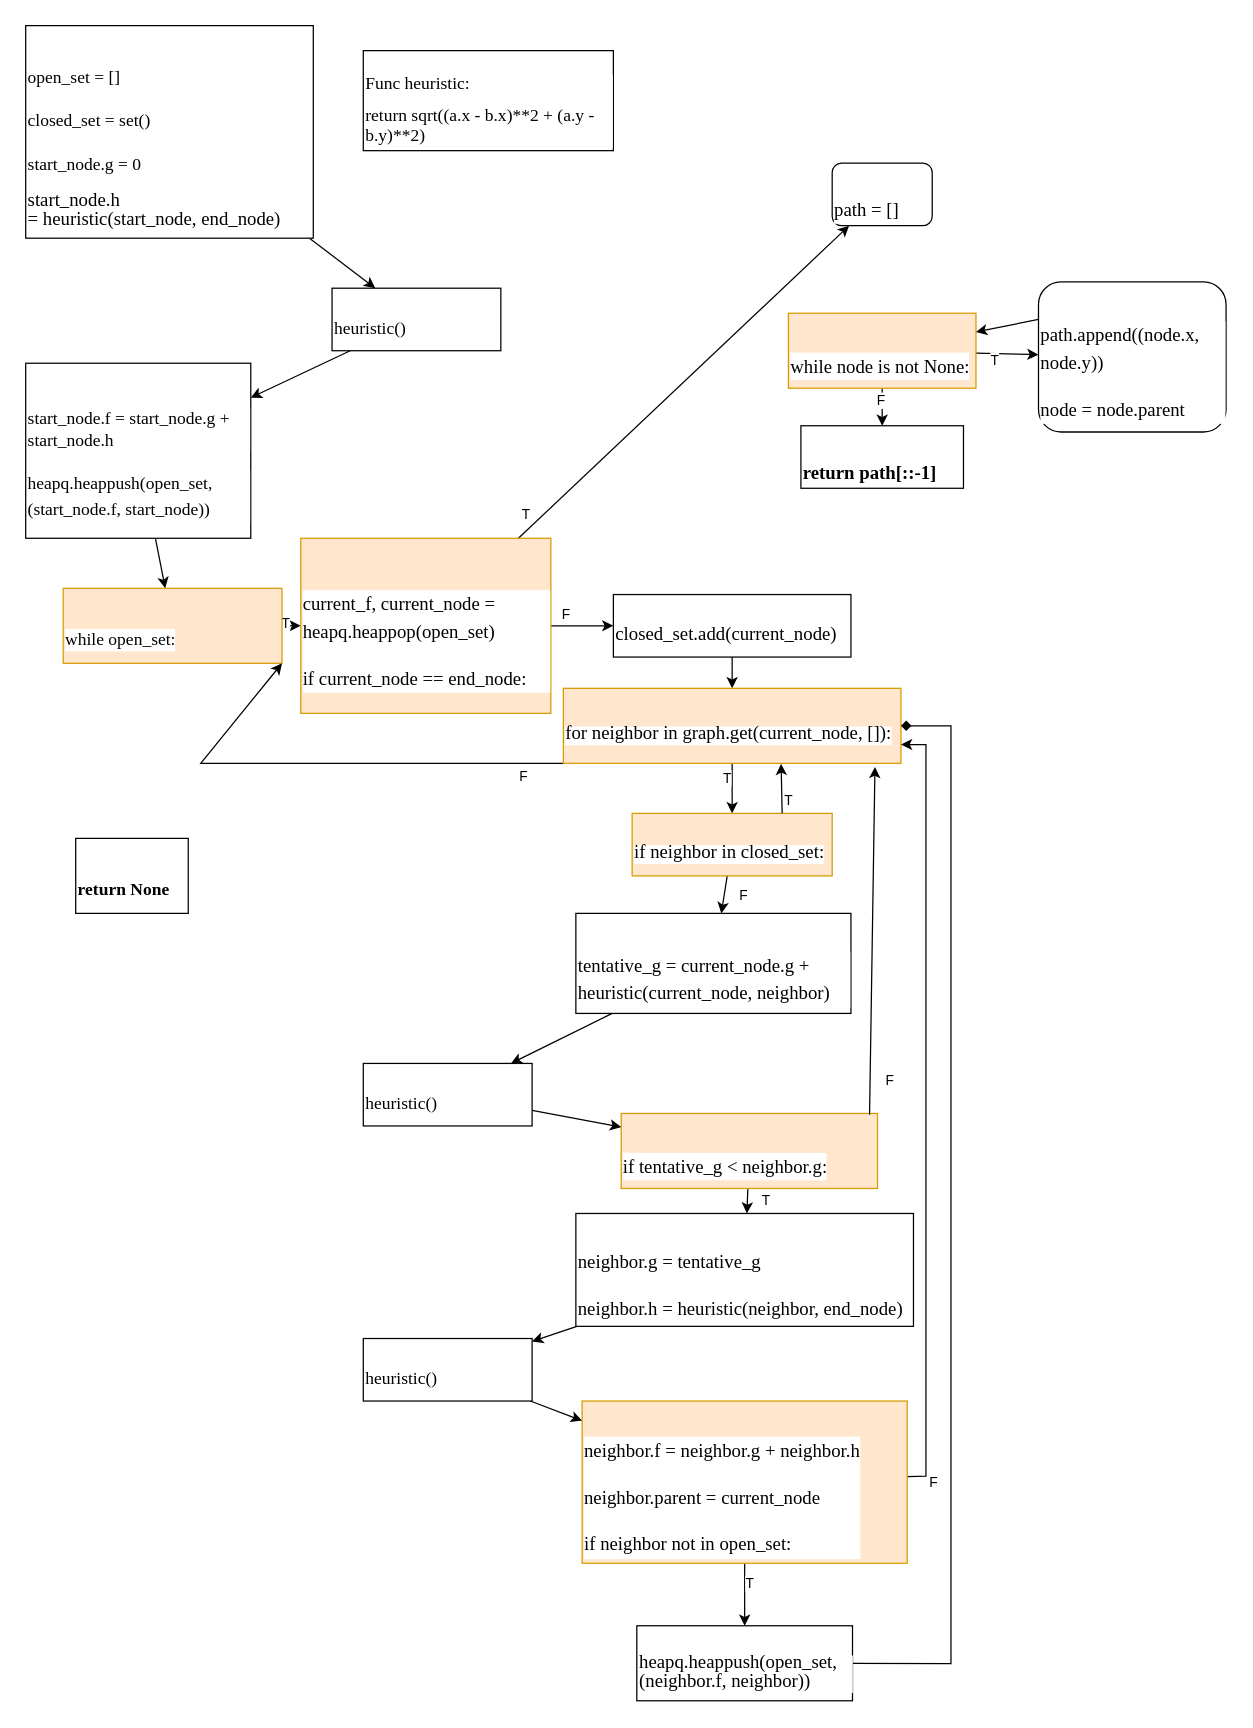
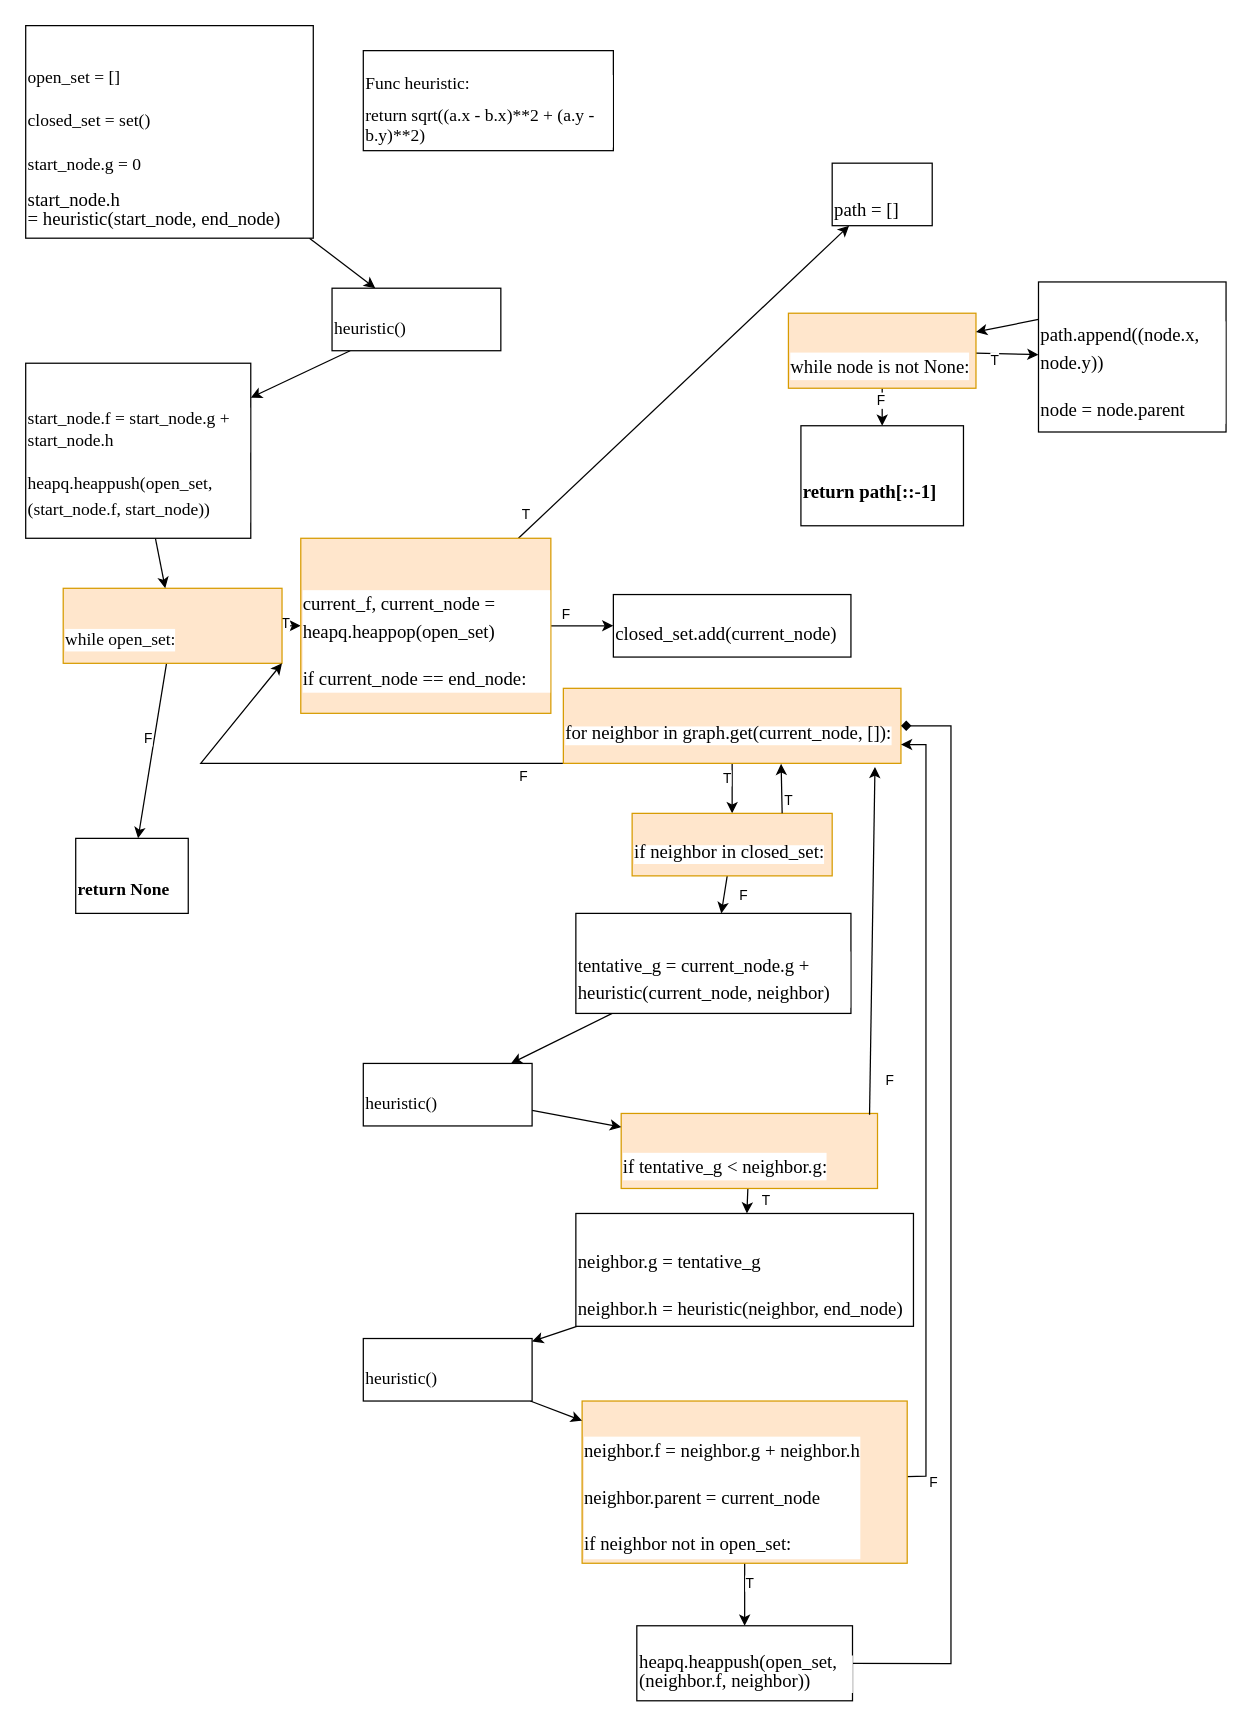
node "path = []": shape rounded rectangle -> rectangle
node "path.append((node.x, node.y)) node = node.parent": shape rounded rectangle -> rectangle
node "return path[::-1]": size 163x63 -> 163x100
edge "closed_set.add(current_node)" -> "for neighbor in graph.get(current_node, []):": removed
edge "while open_set:" -> "return None": added, label "F"
